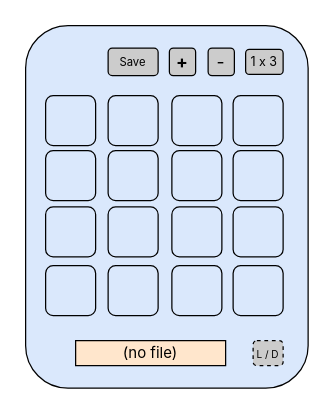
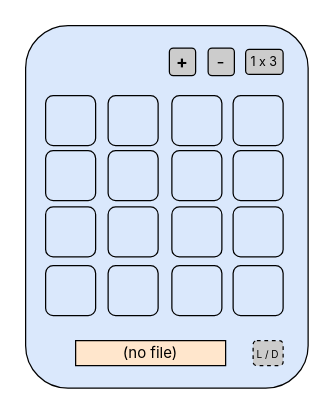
node "Save": removed
